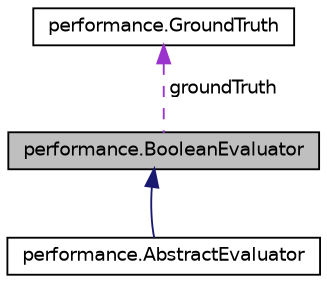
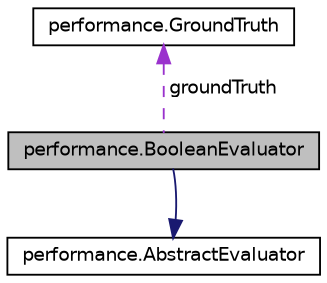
edge "performance.AbstractEvaluator" -> "performance.BooleanEvaluator": reversed
